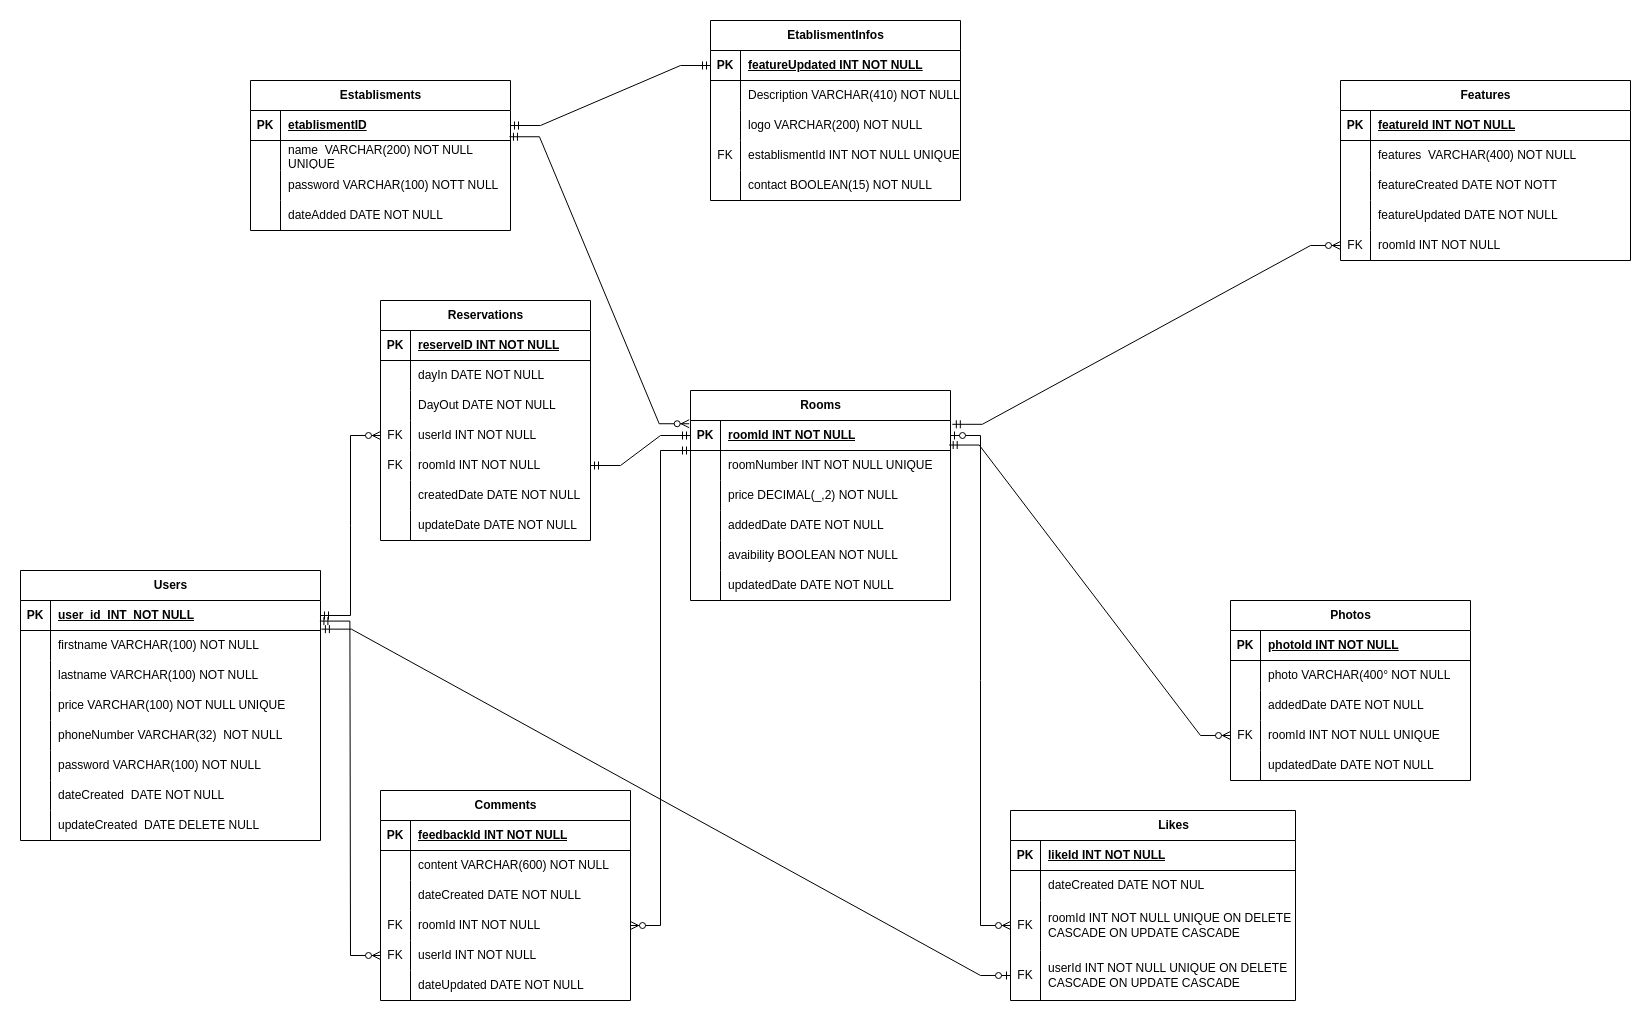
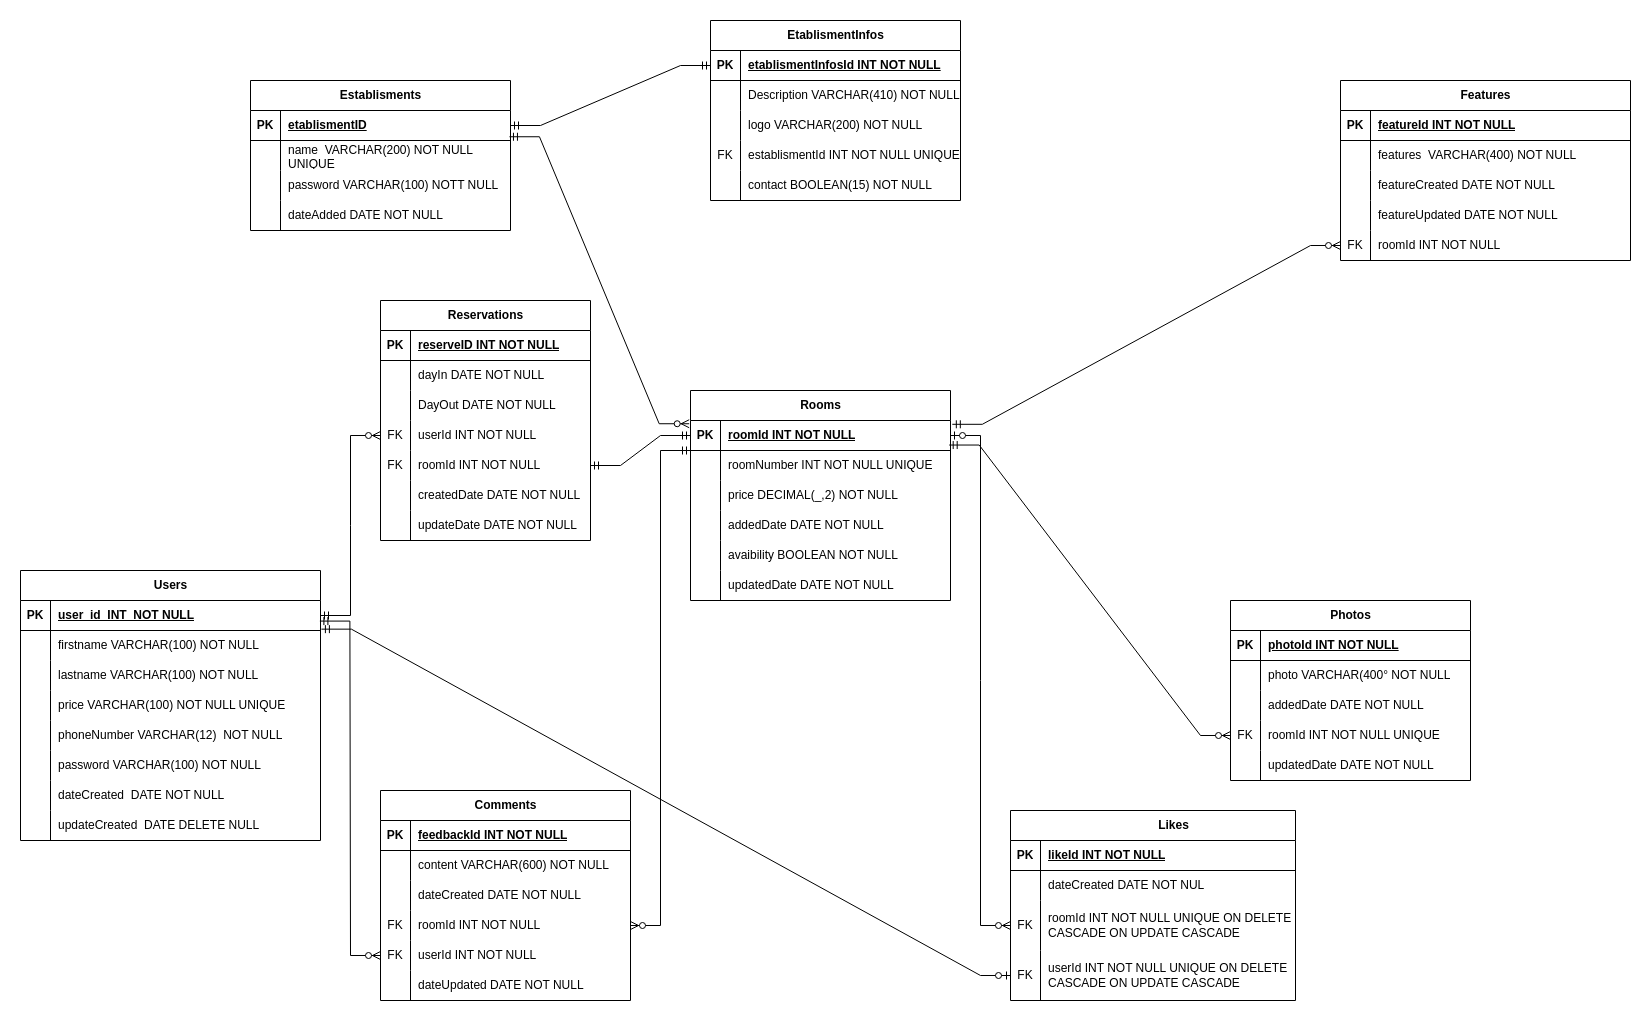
node "featureUpdated INT NOT NULL": label "featureUpdated INT NOT NULL" -> "etablismentInfosId INT NOT NULL"
node "featureCreated DATE NOT NOTT": label "featureCreated DATE NOT NOTT" -> "featureCreated DATE NOT NULL"
node "phoneNumber VARCHAR(32) NOT NULL": label "phoneNumber VARCHAR(32) NOT NULL" -> "phoneNumber VARCHAR(12) NOT NULL"
